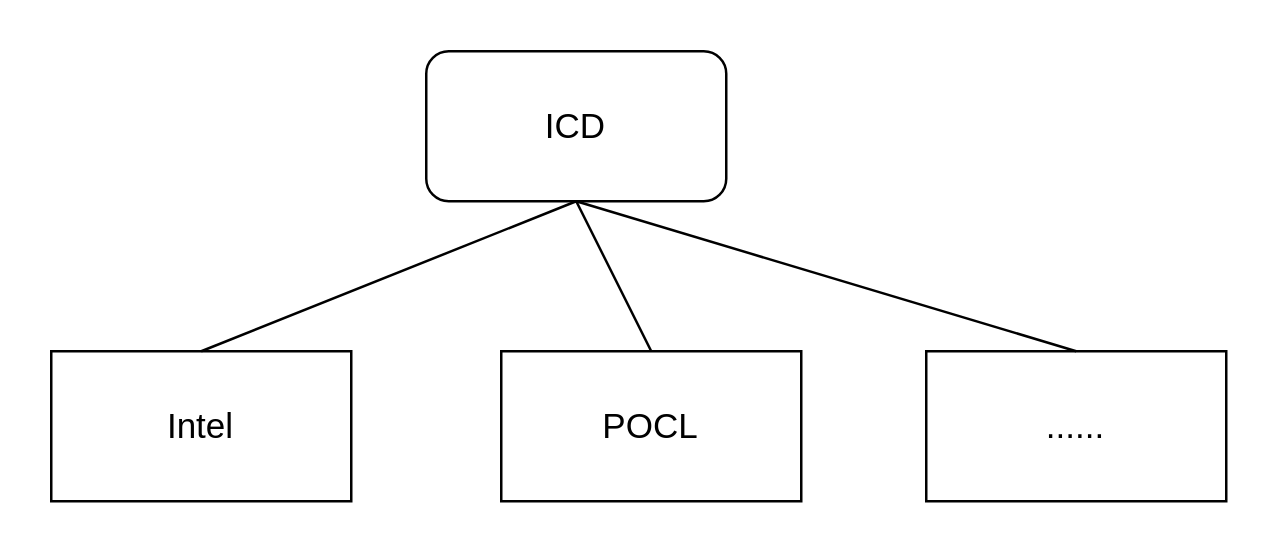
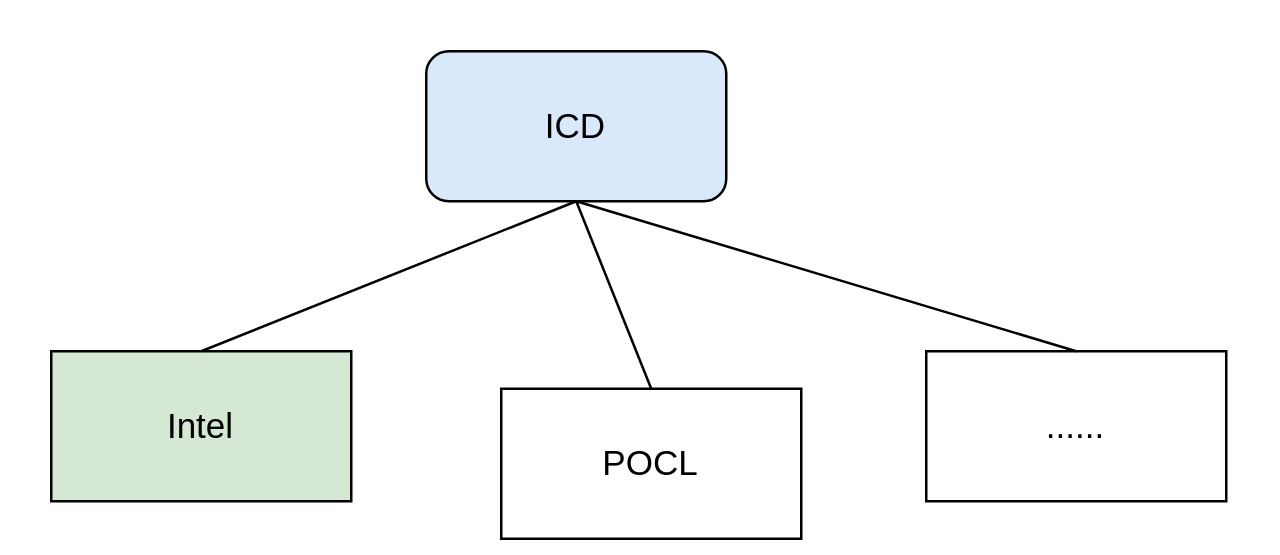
node "ICD": fillcolor #ffffff -> #dae8fc
node "Intel": fillcolor #ffffff -> #d5e8d4
node "POCL": moved (651, 426) -> (651, 464)
